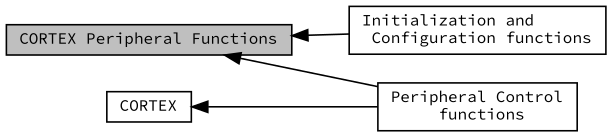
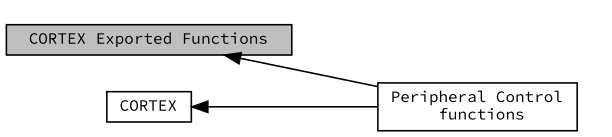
node "Initialization and Configuration functions": removed
node "CORTEX Peripheral Functions": label "CORTEX Peripheral Functions" -> "CORTEX Exported Functions"
